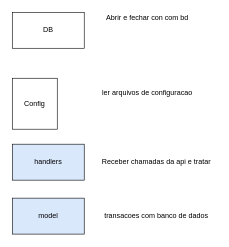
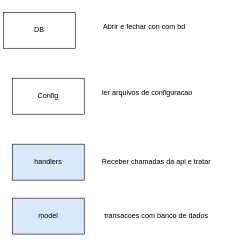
node "Abrir e fechar con com bd": moved (147, 18) -> (144, 27)
node "DB": moved (48, 30) -> (39, 30)
node "Config": size 45x51 -> 72x36
